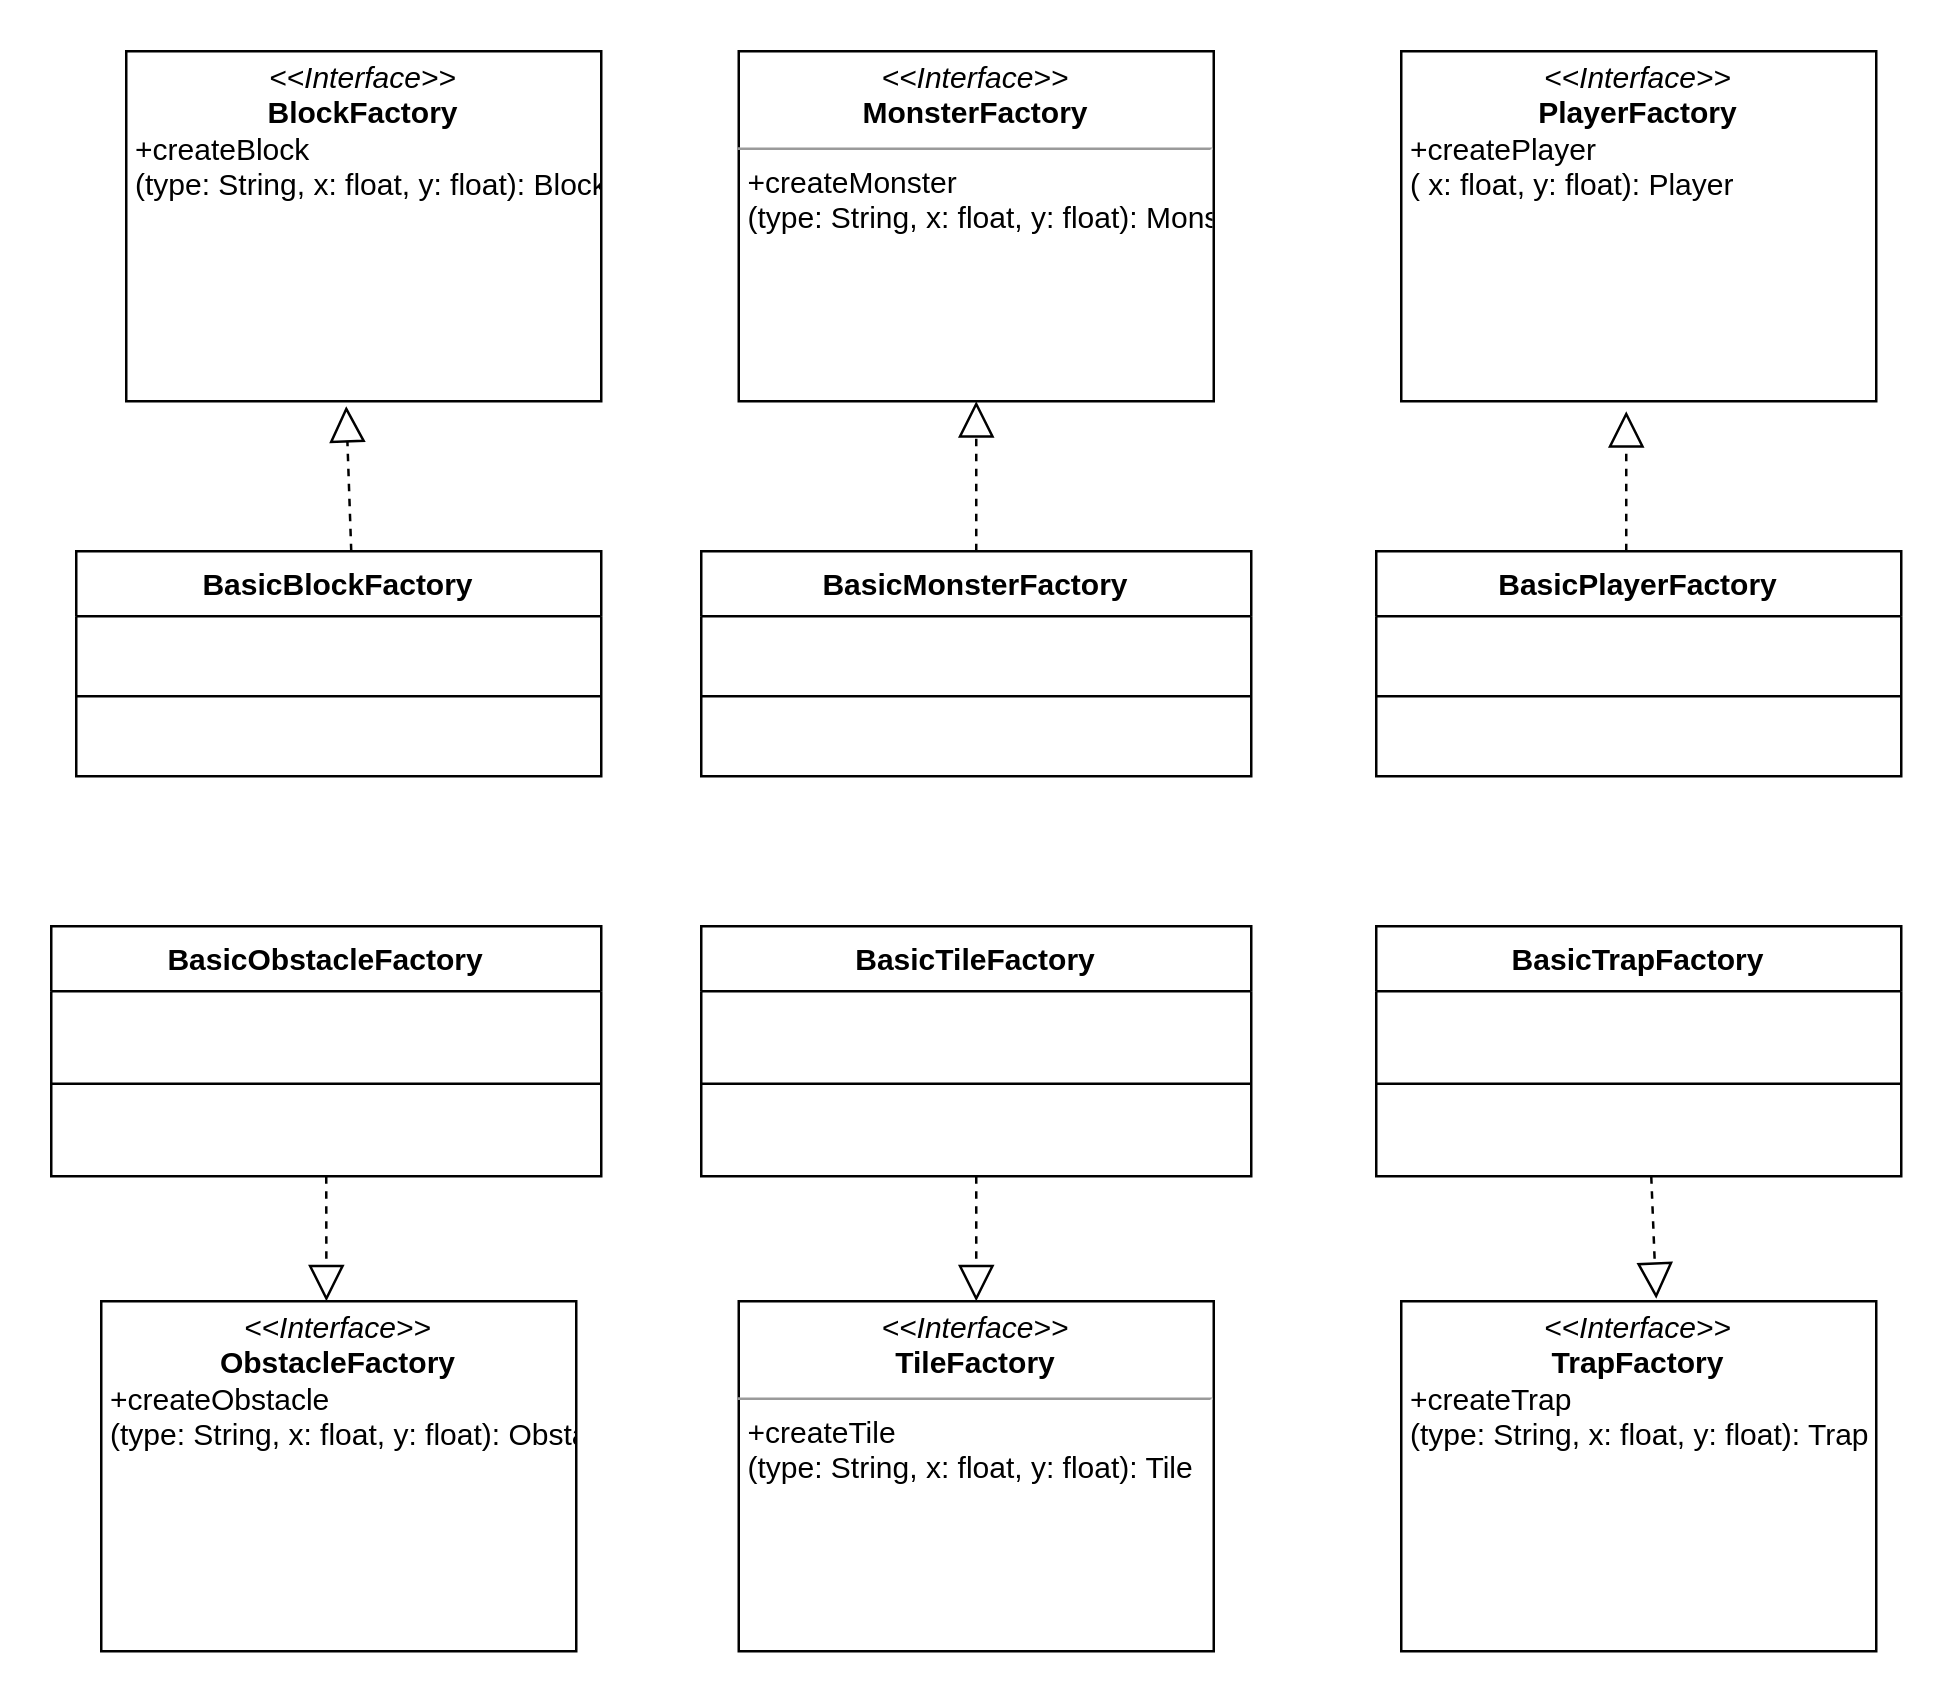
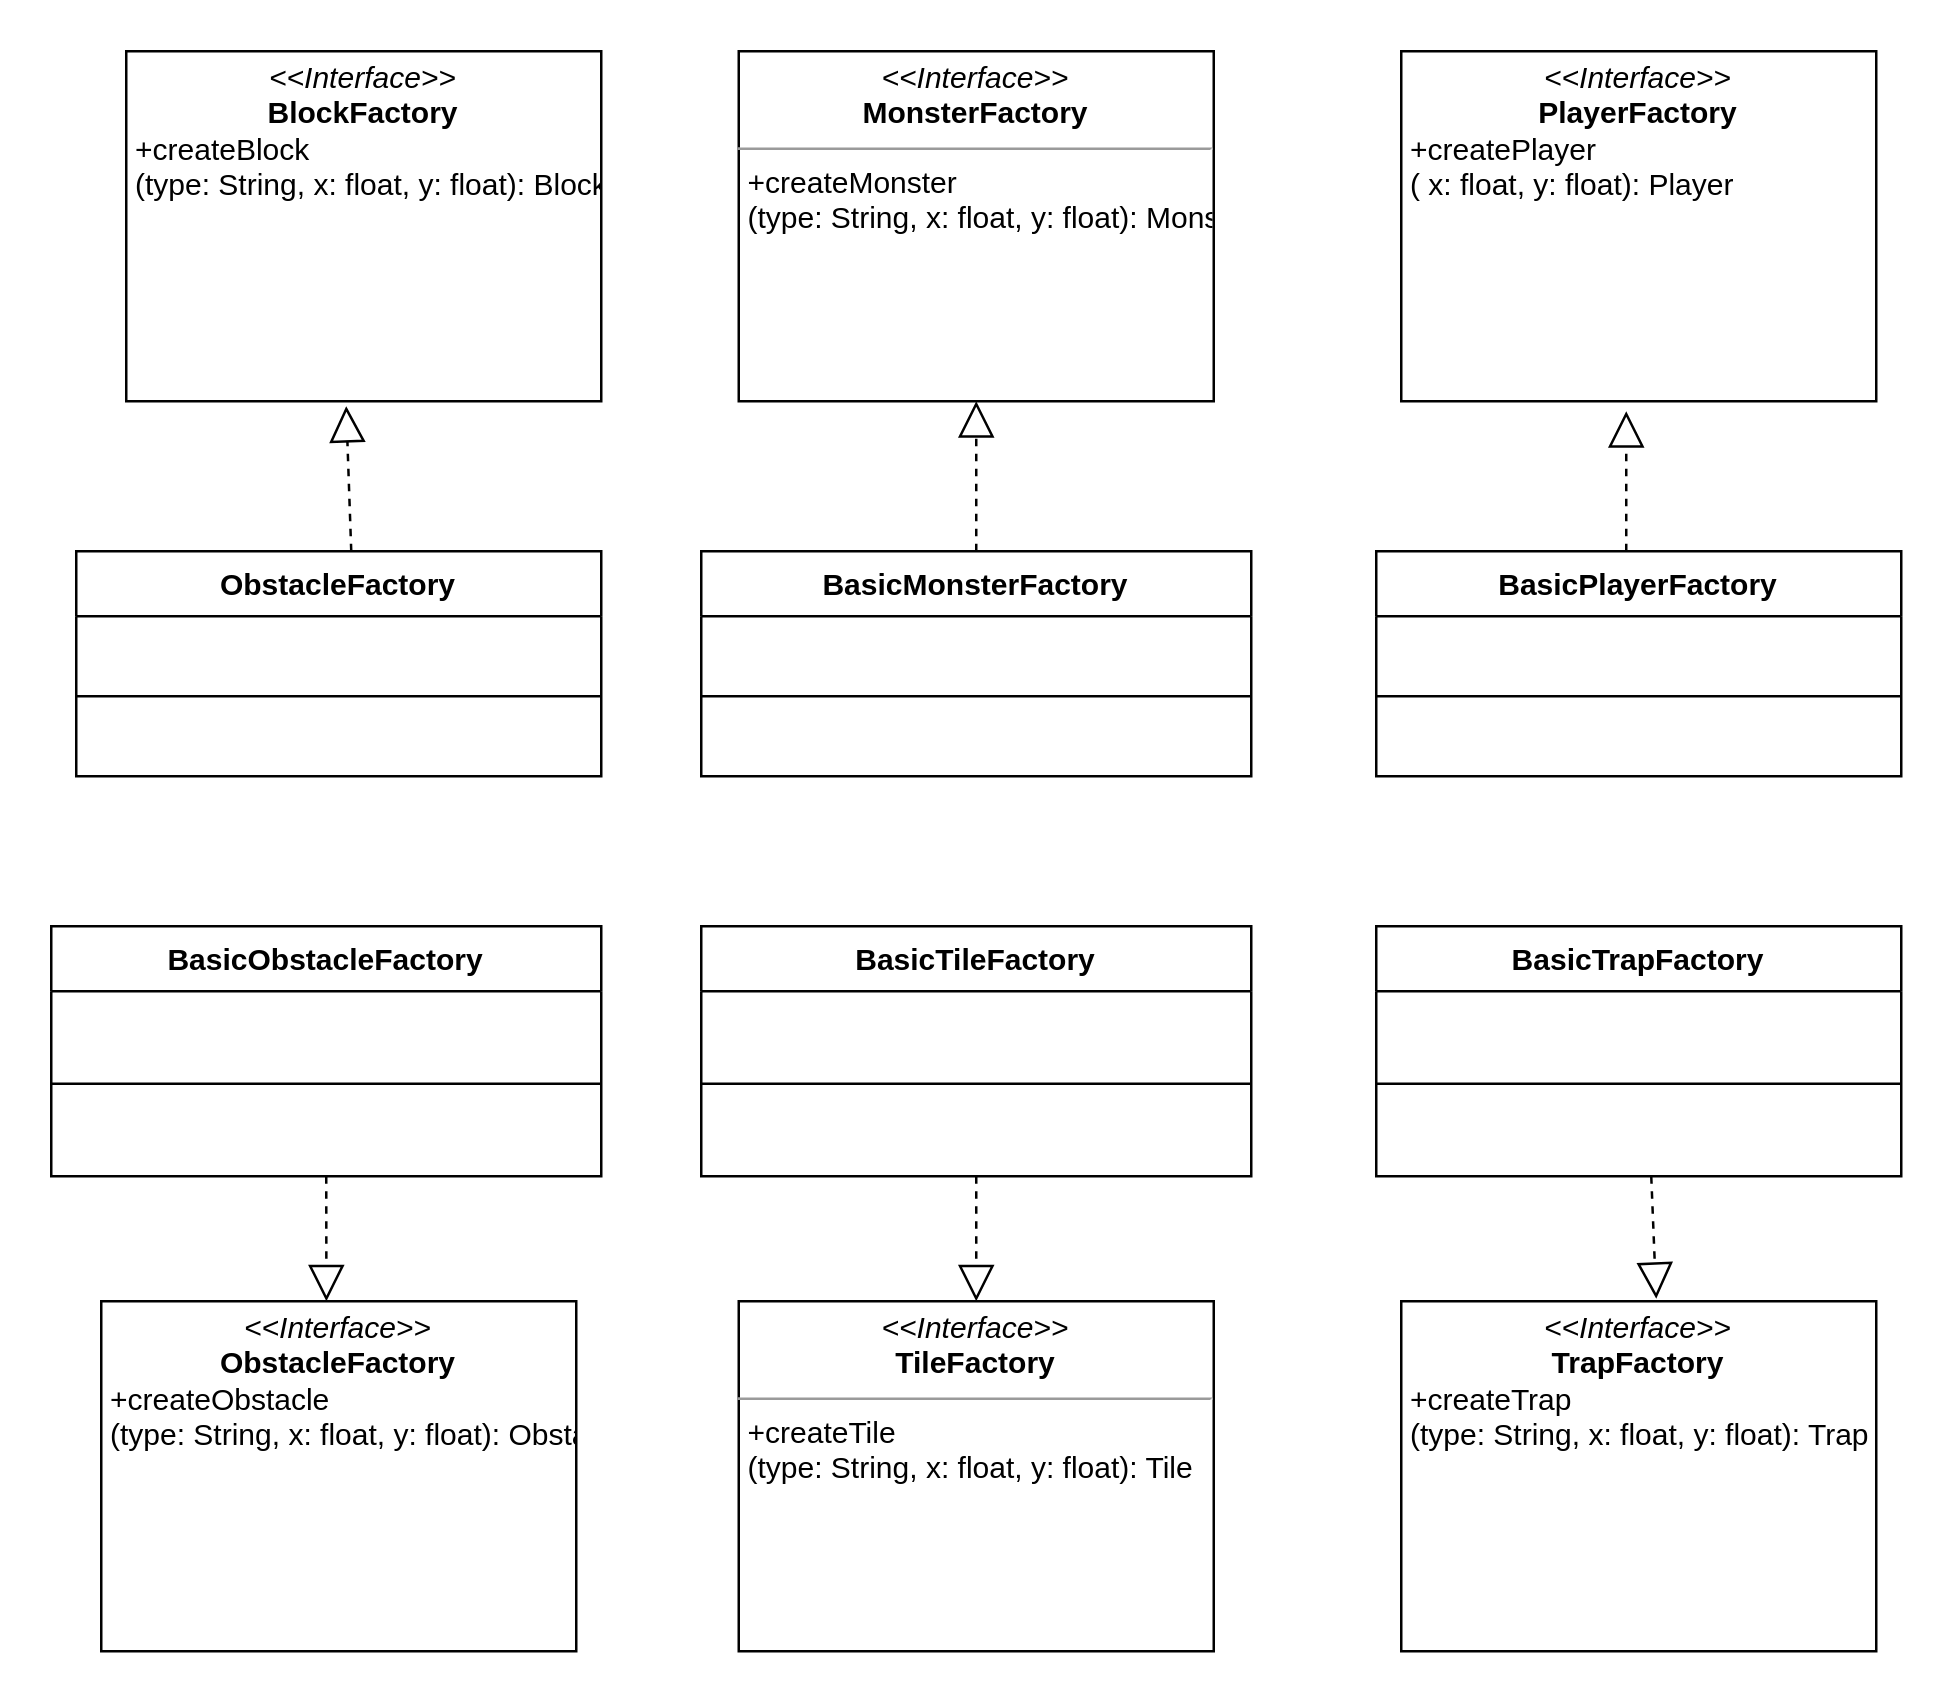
node "BasicBlockFactory": label "BasicBlockFactory" -> "ObstacleFactory"
